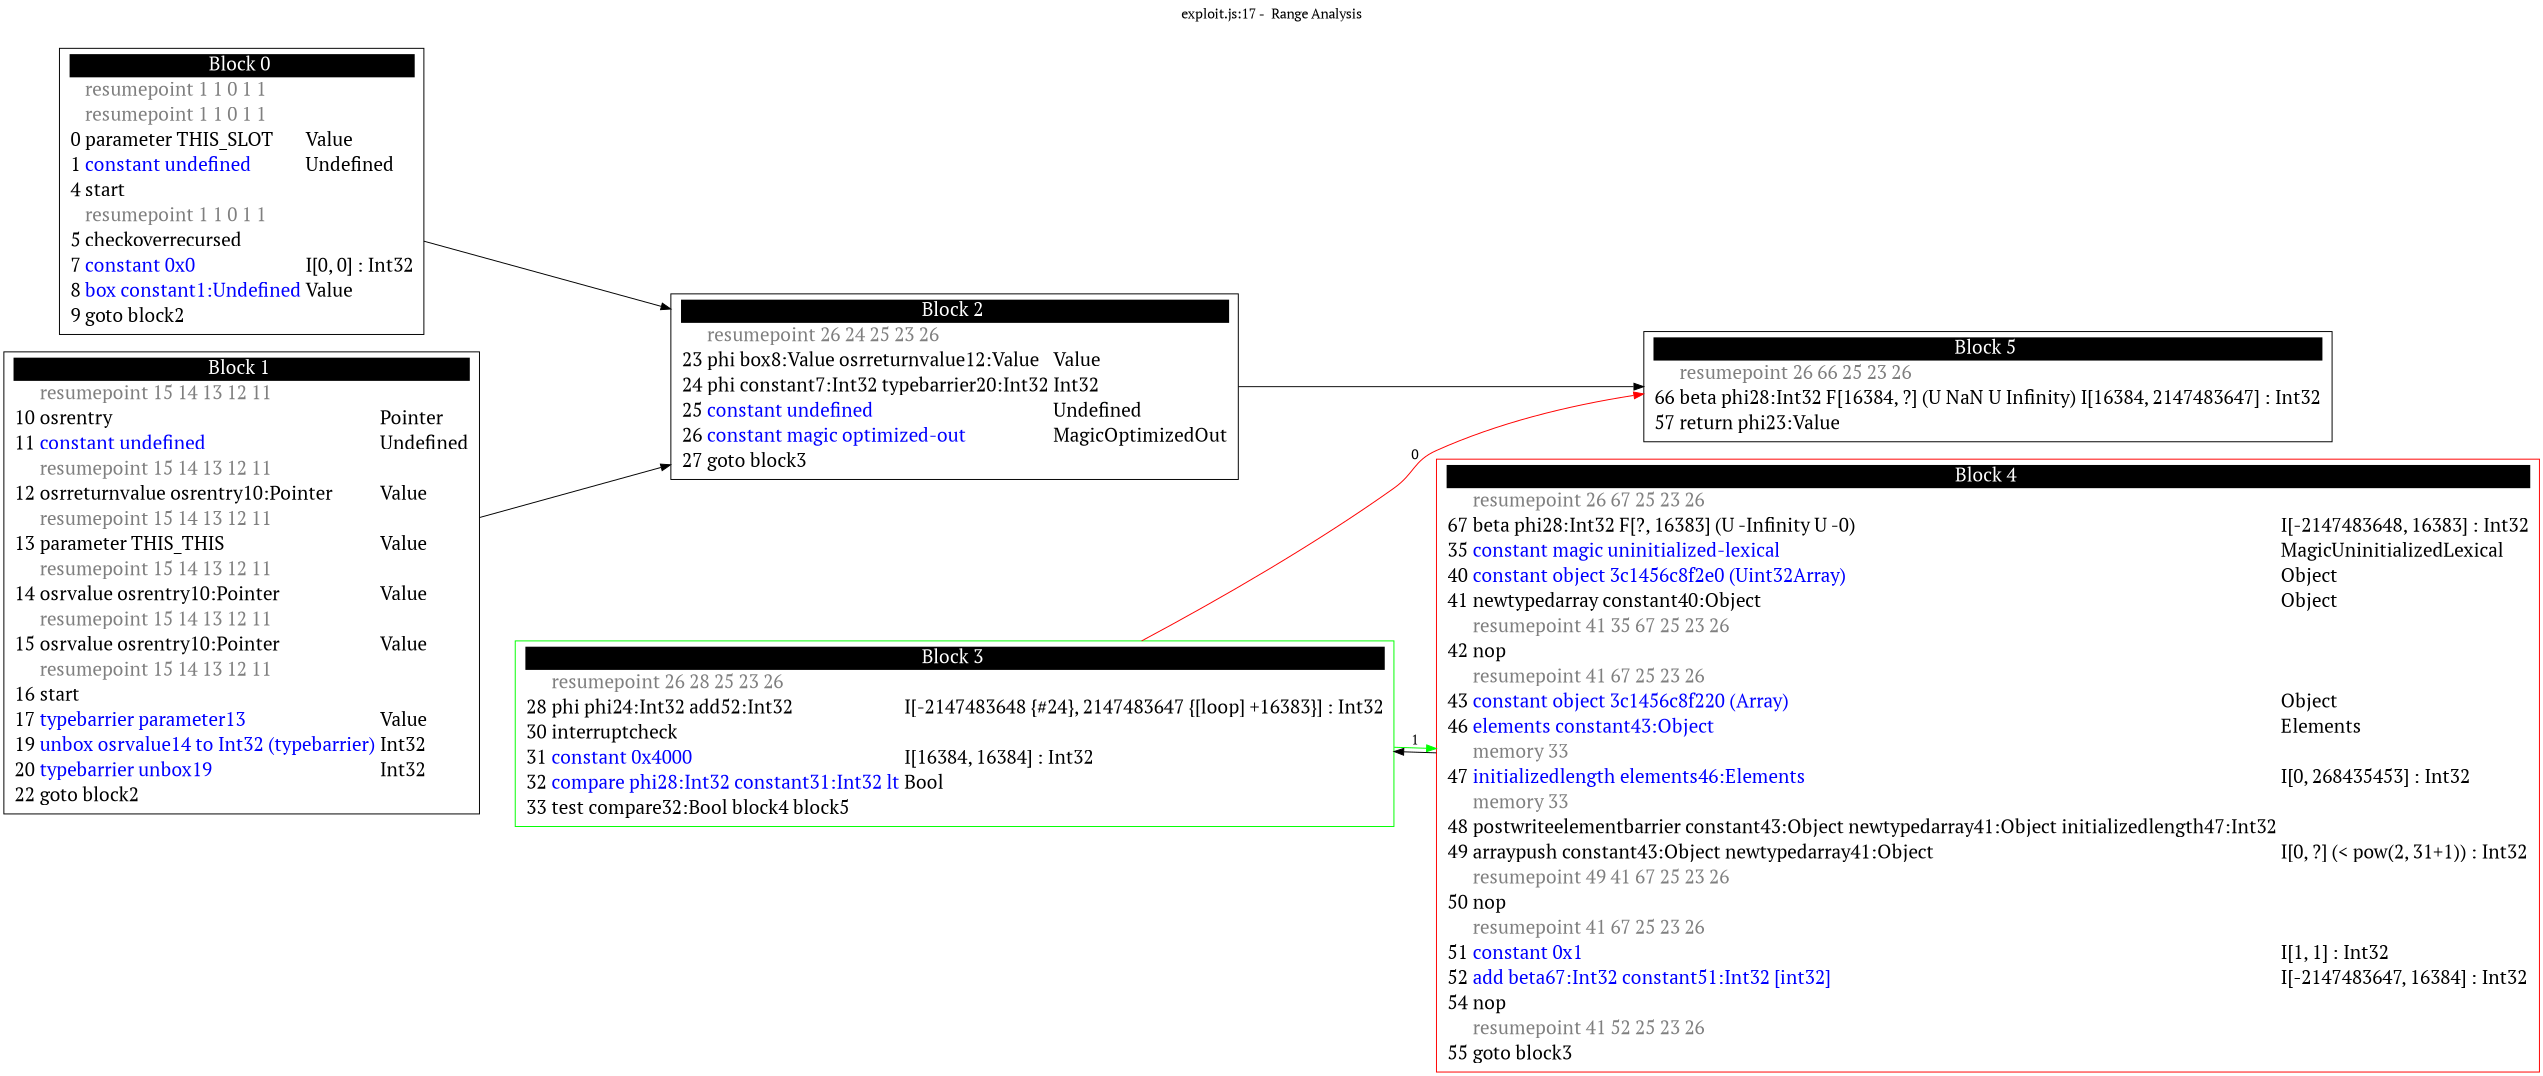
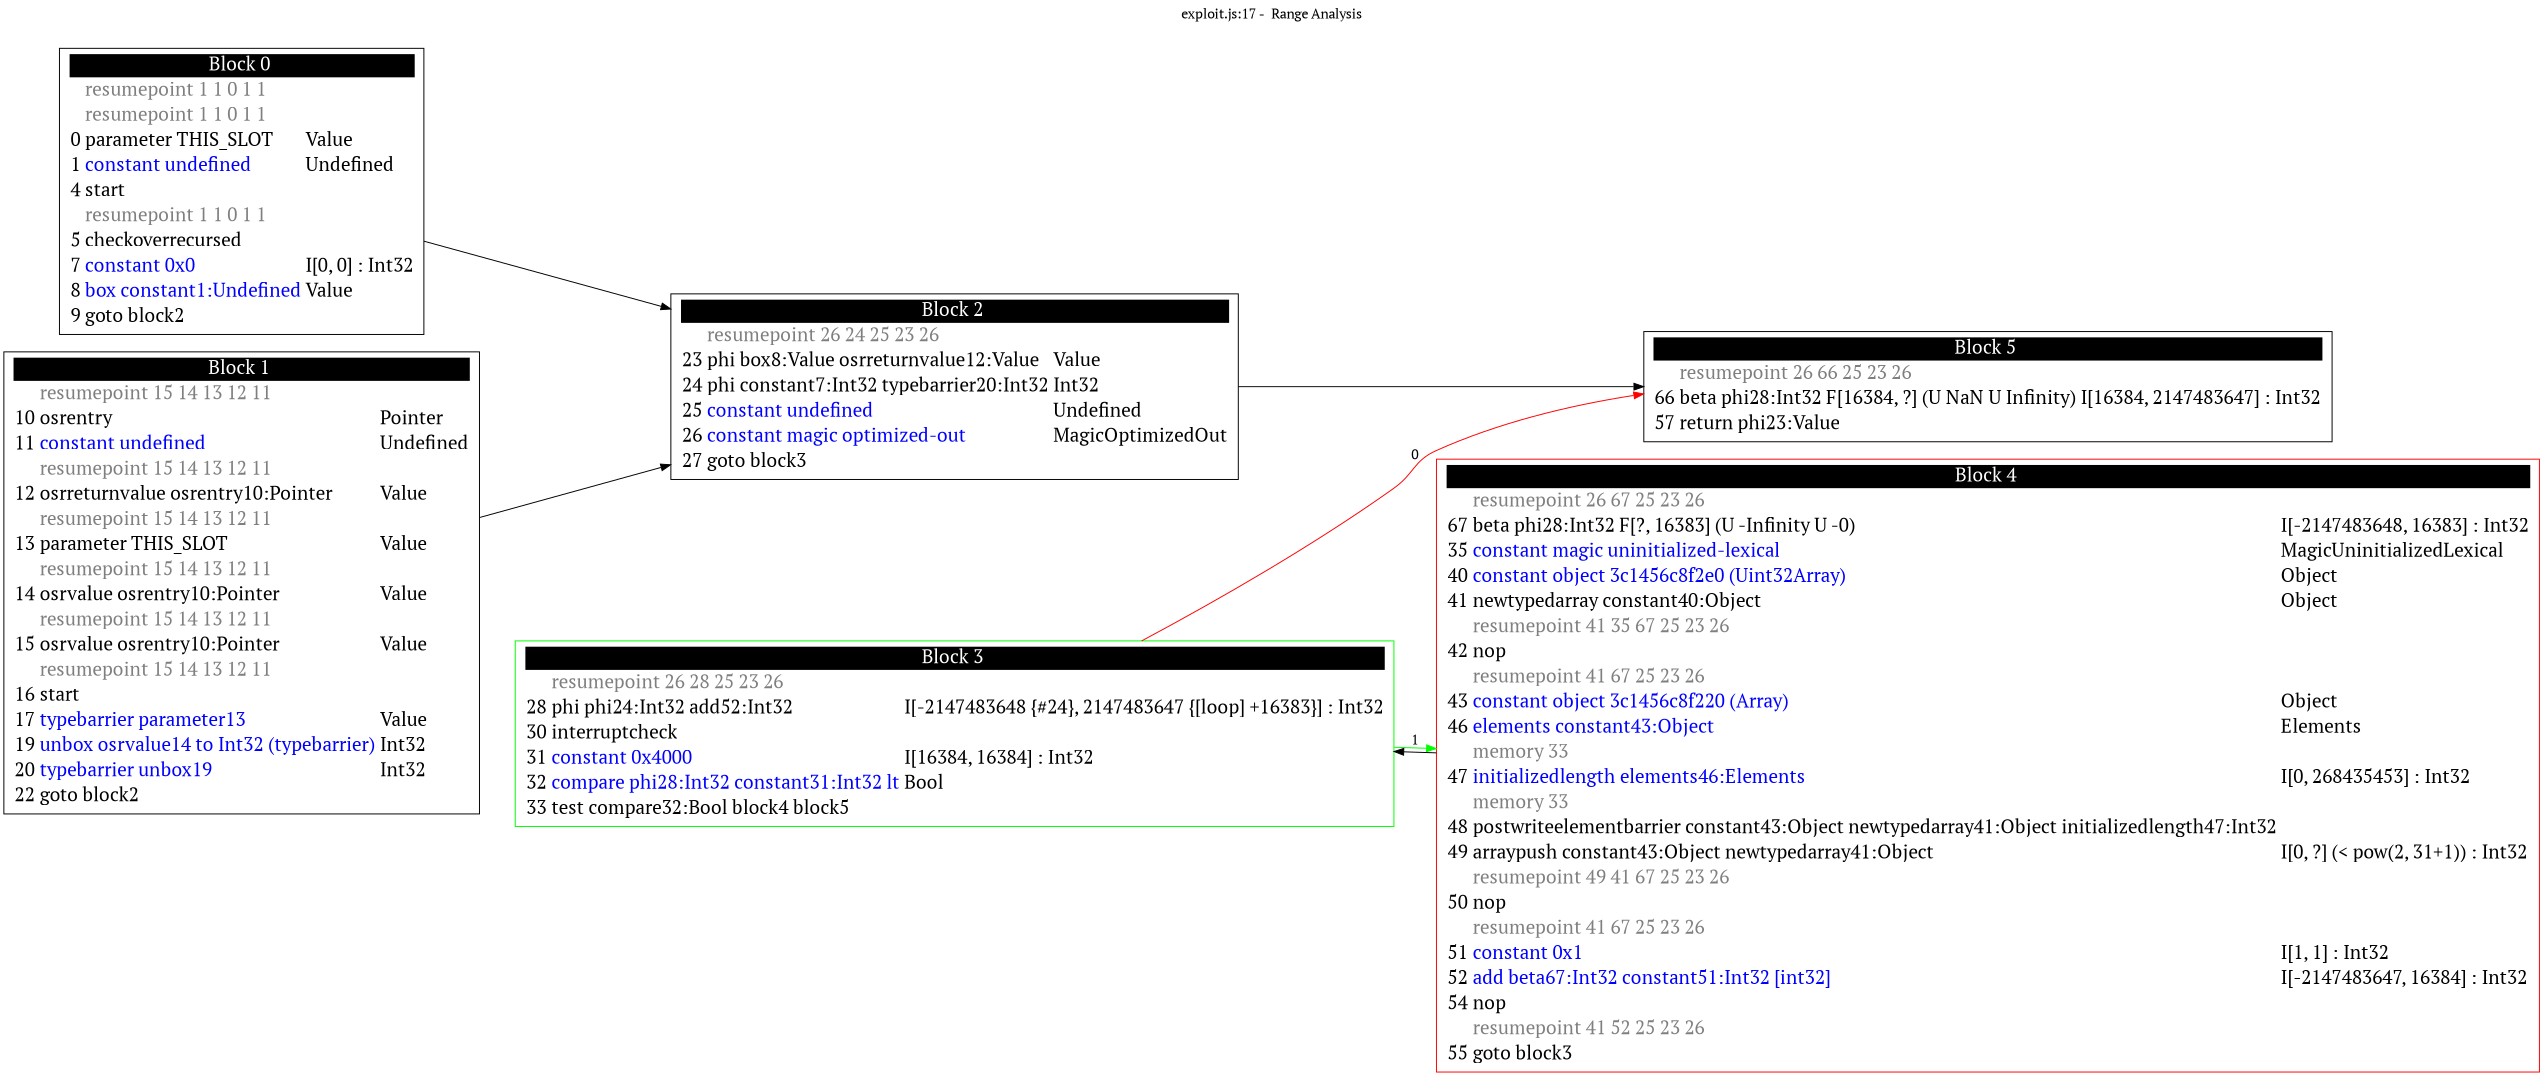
node "Block 1": text "parameter THIS_THIS" -> "parameter THIS_SLOT"
